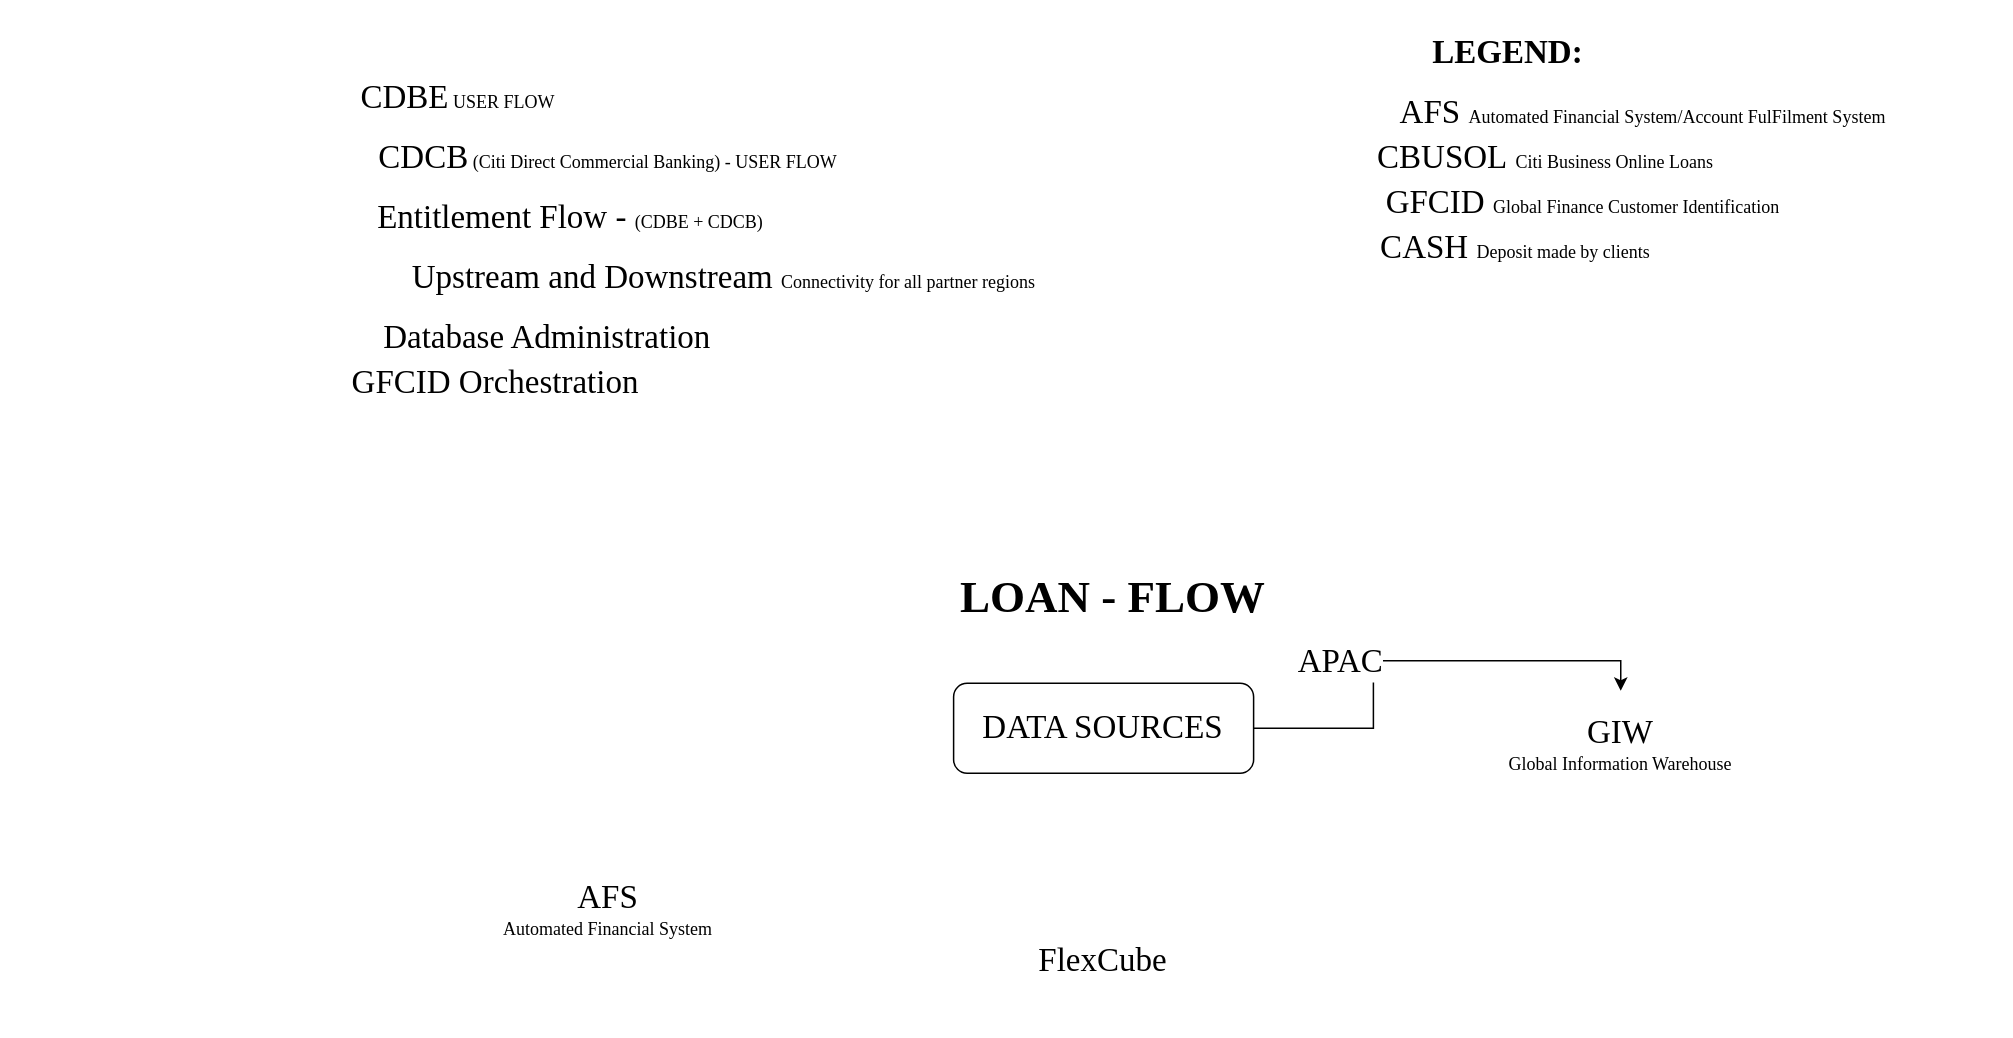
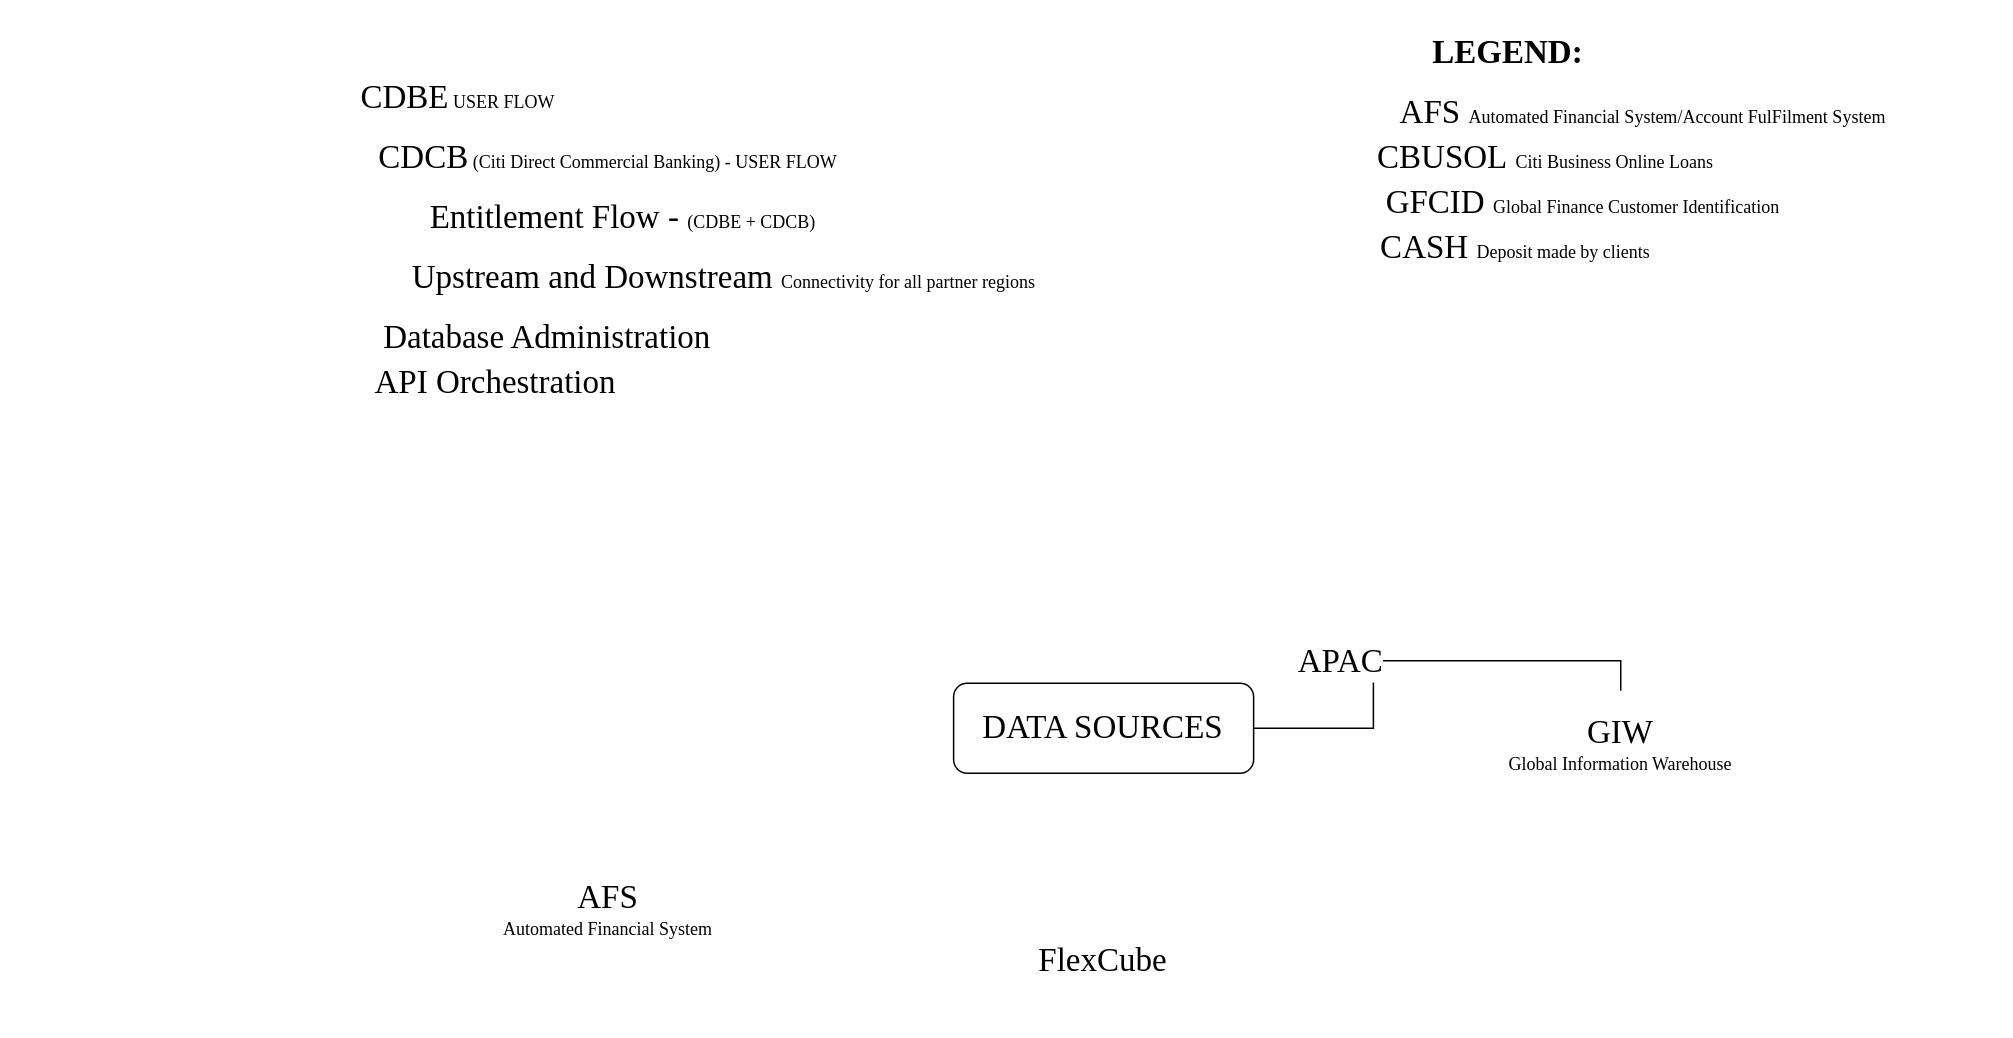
node "Entitlement Flow - (CDBE + CDCB)": moved (571, 218) -> (623, 218)
node "GFCID Orchestration": label "GFCID Orchestration" -> "API Orchestration"
node "LOAN - FLOW": removed
edge "DATA SOURCES" -> "GIW Global Information Warehouse": arrowhead classic -> none
